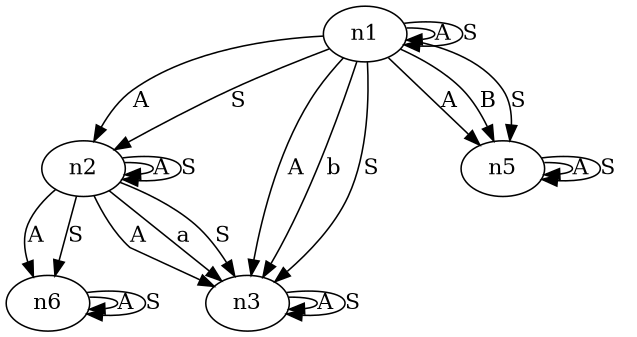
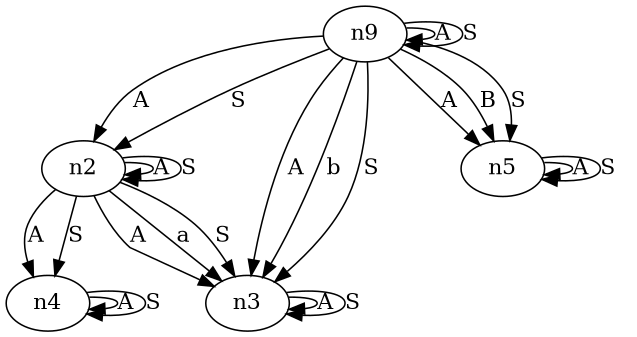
node "n1": label "n1" -> "n9"
node "n6": label "n6" -> "n4"
